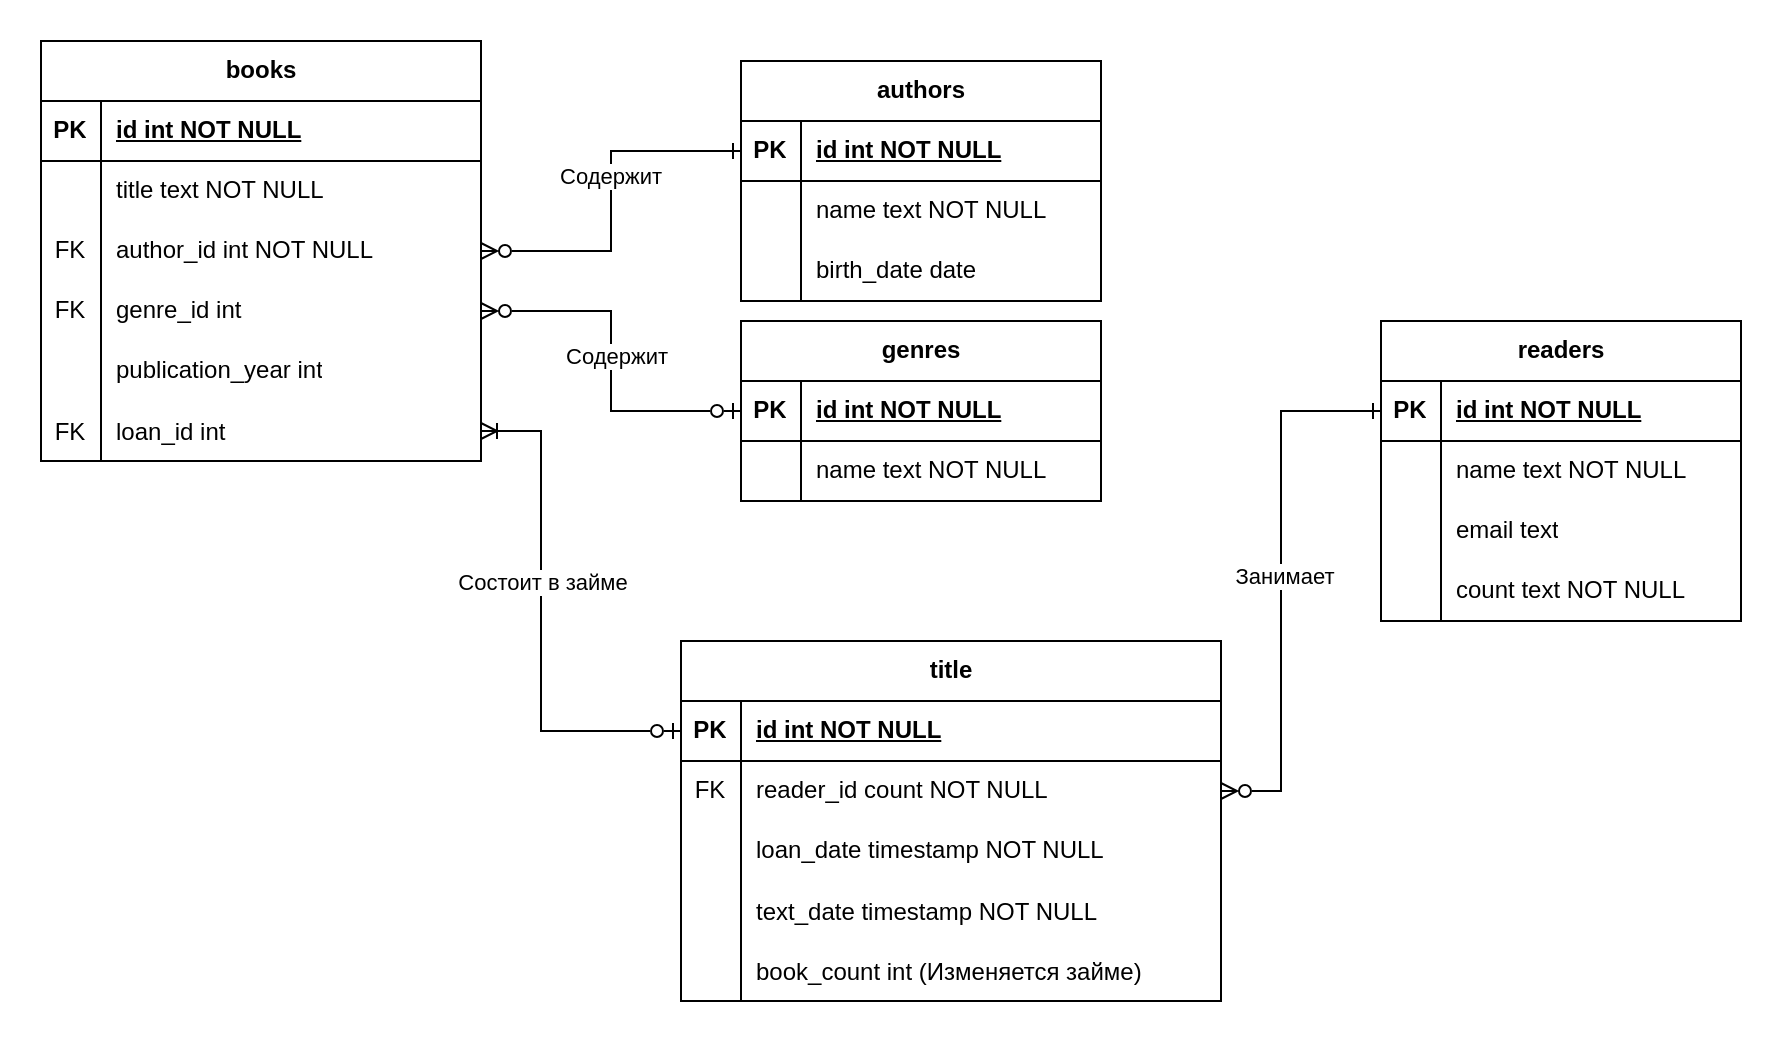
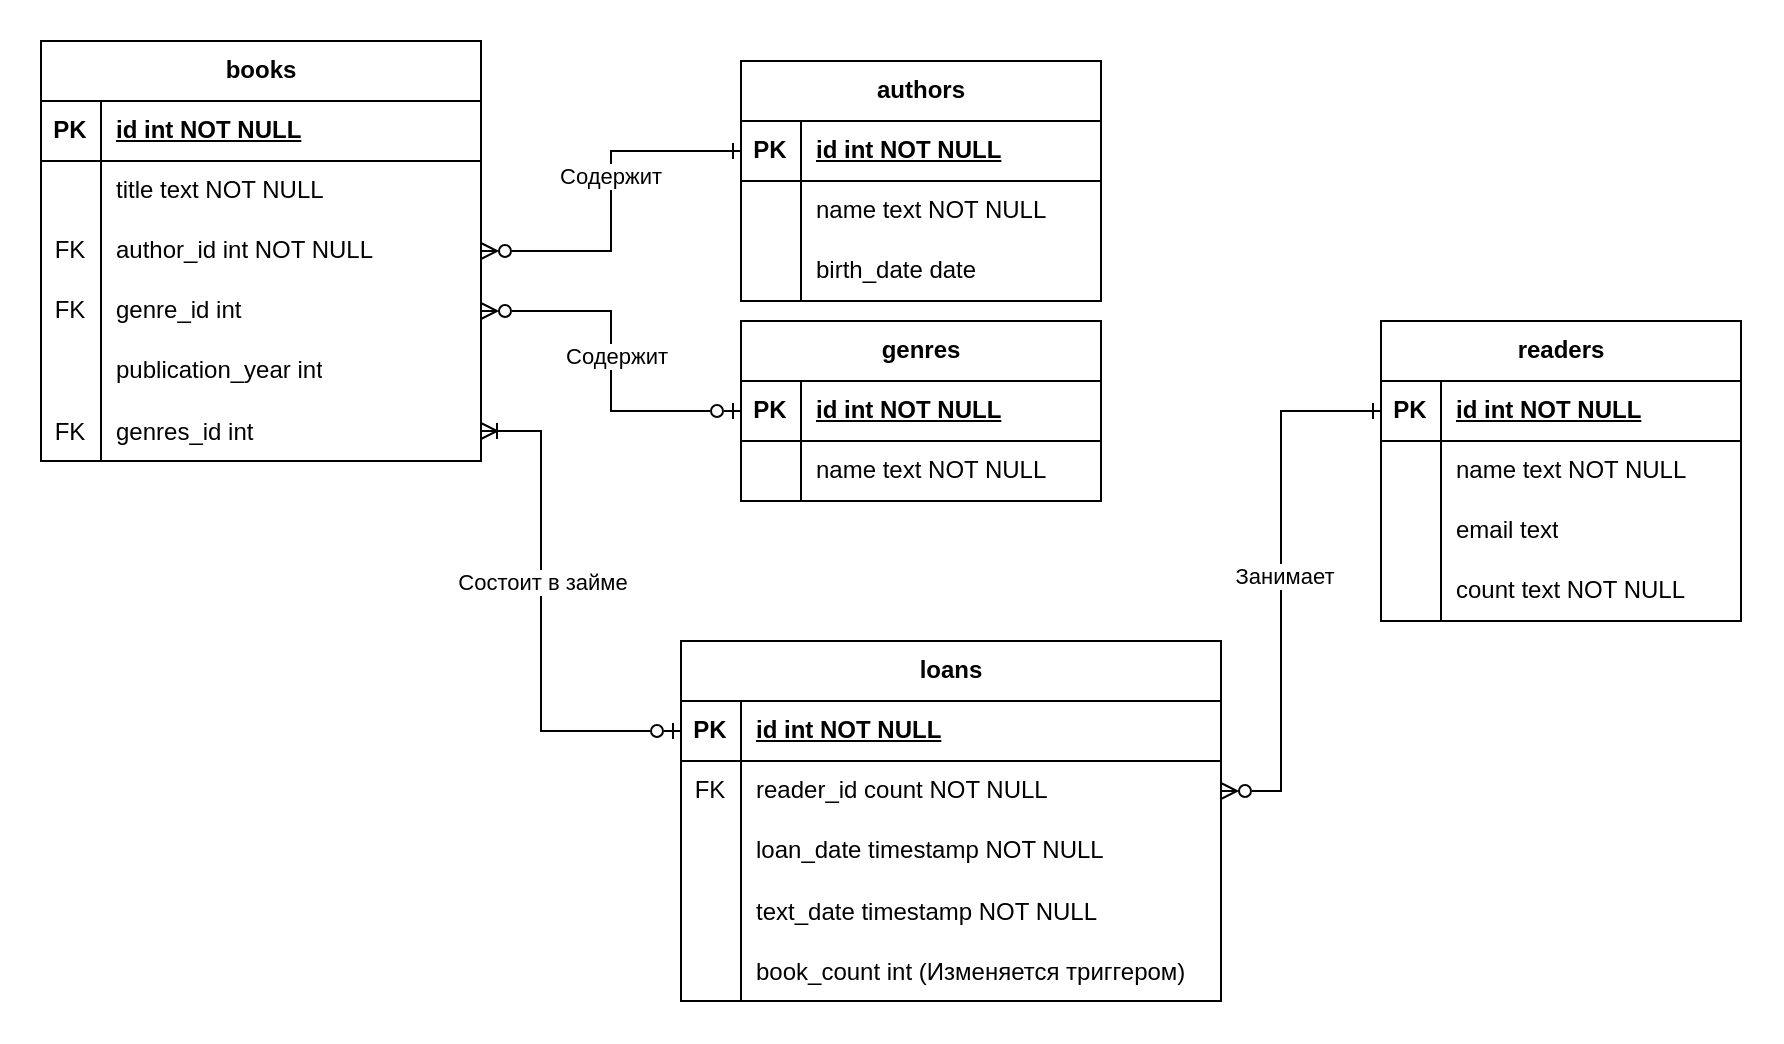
node "loan_id int": label "loan_id int" -> "genres_id int"
node "title": label "title" -> "loans"
node "book_count int (Изменяется займе)": label "book_count int (Изменяется займе)" -> "book_count int (Изменяется триггером)"
